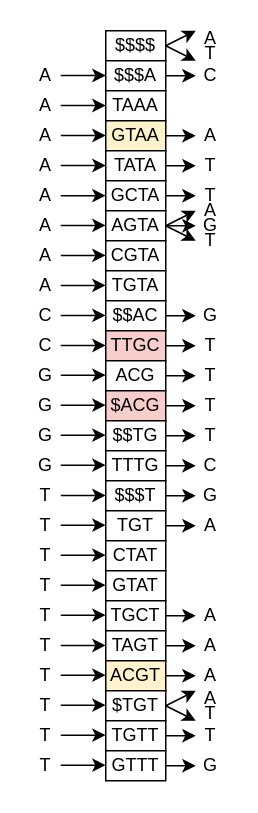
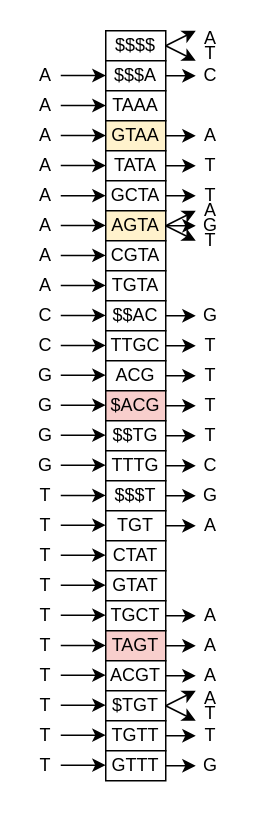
node "AGTA": fillcolor #ffffff -> #fff2cc
node "TTGC": fillcolor #f8cecc -> #ffffff
node "TAGT": fillcolor #ffffff -> #f8cecc
node "ACGT": fillcolor #fff2cc -> #ffffff
